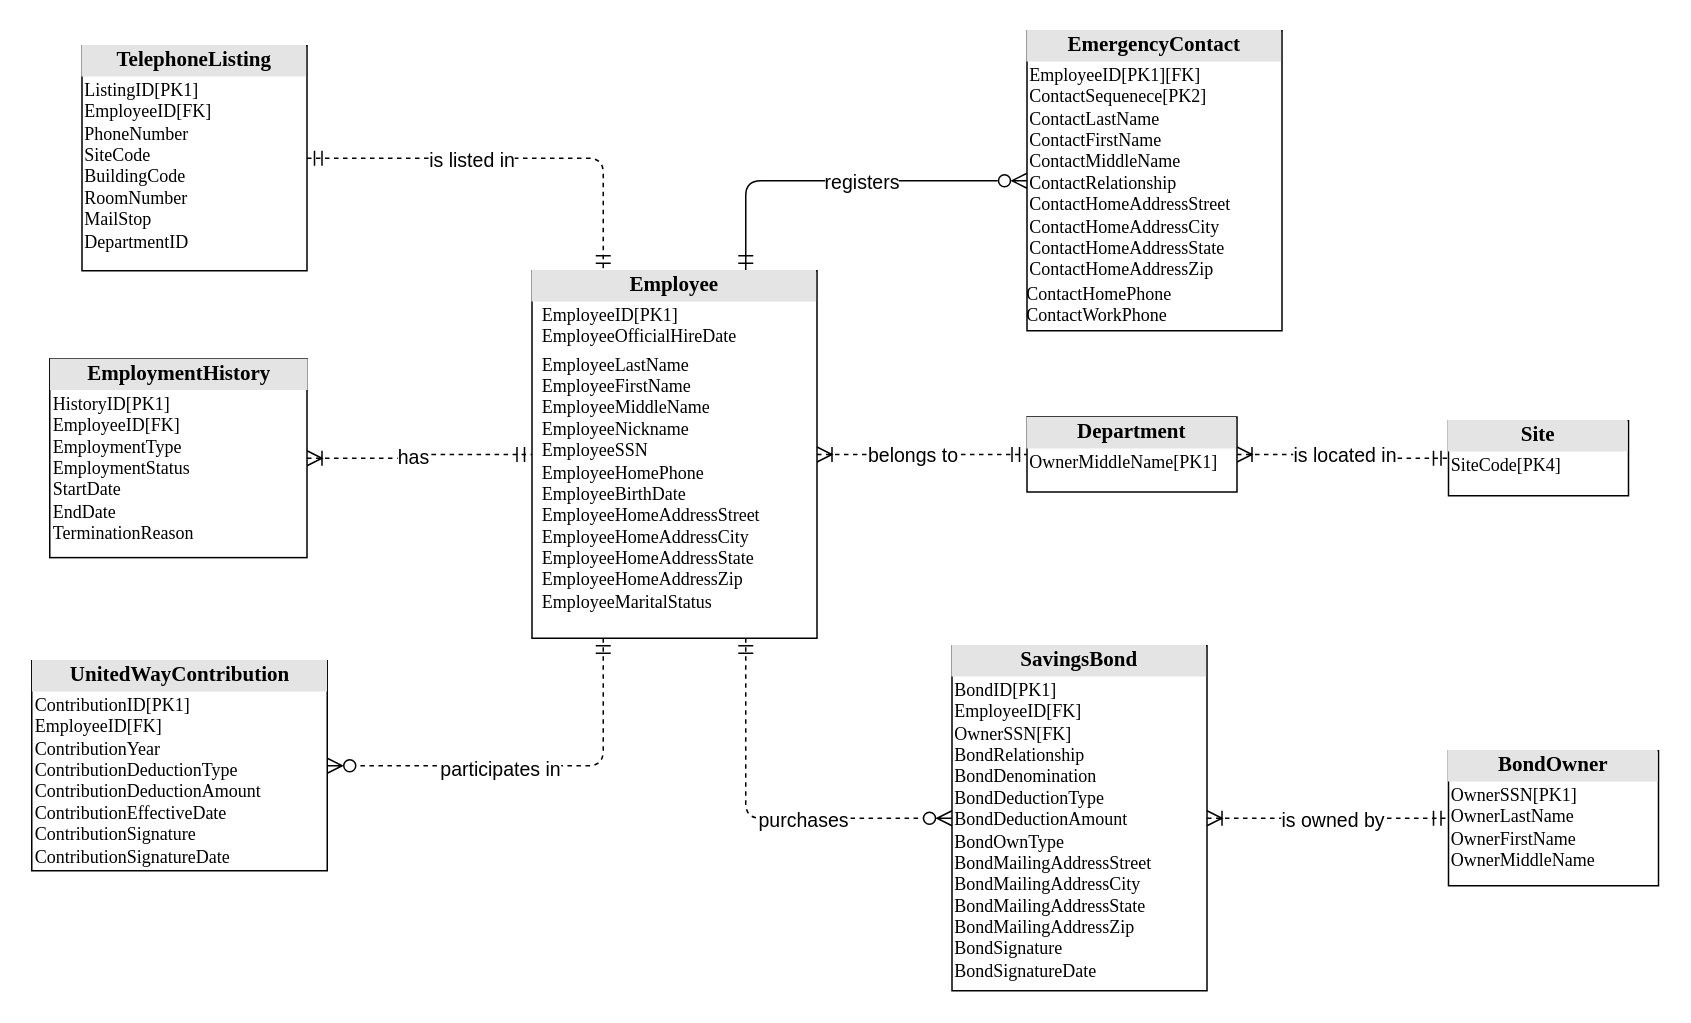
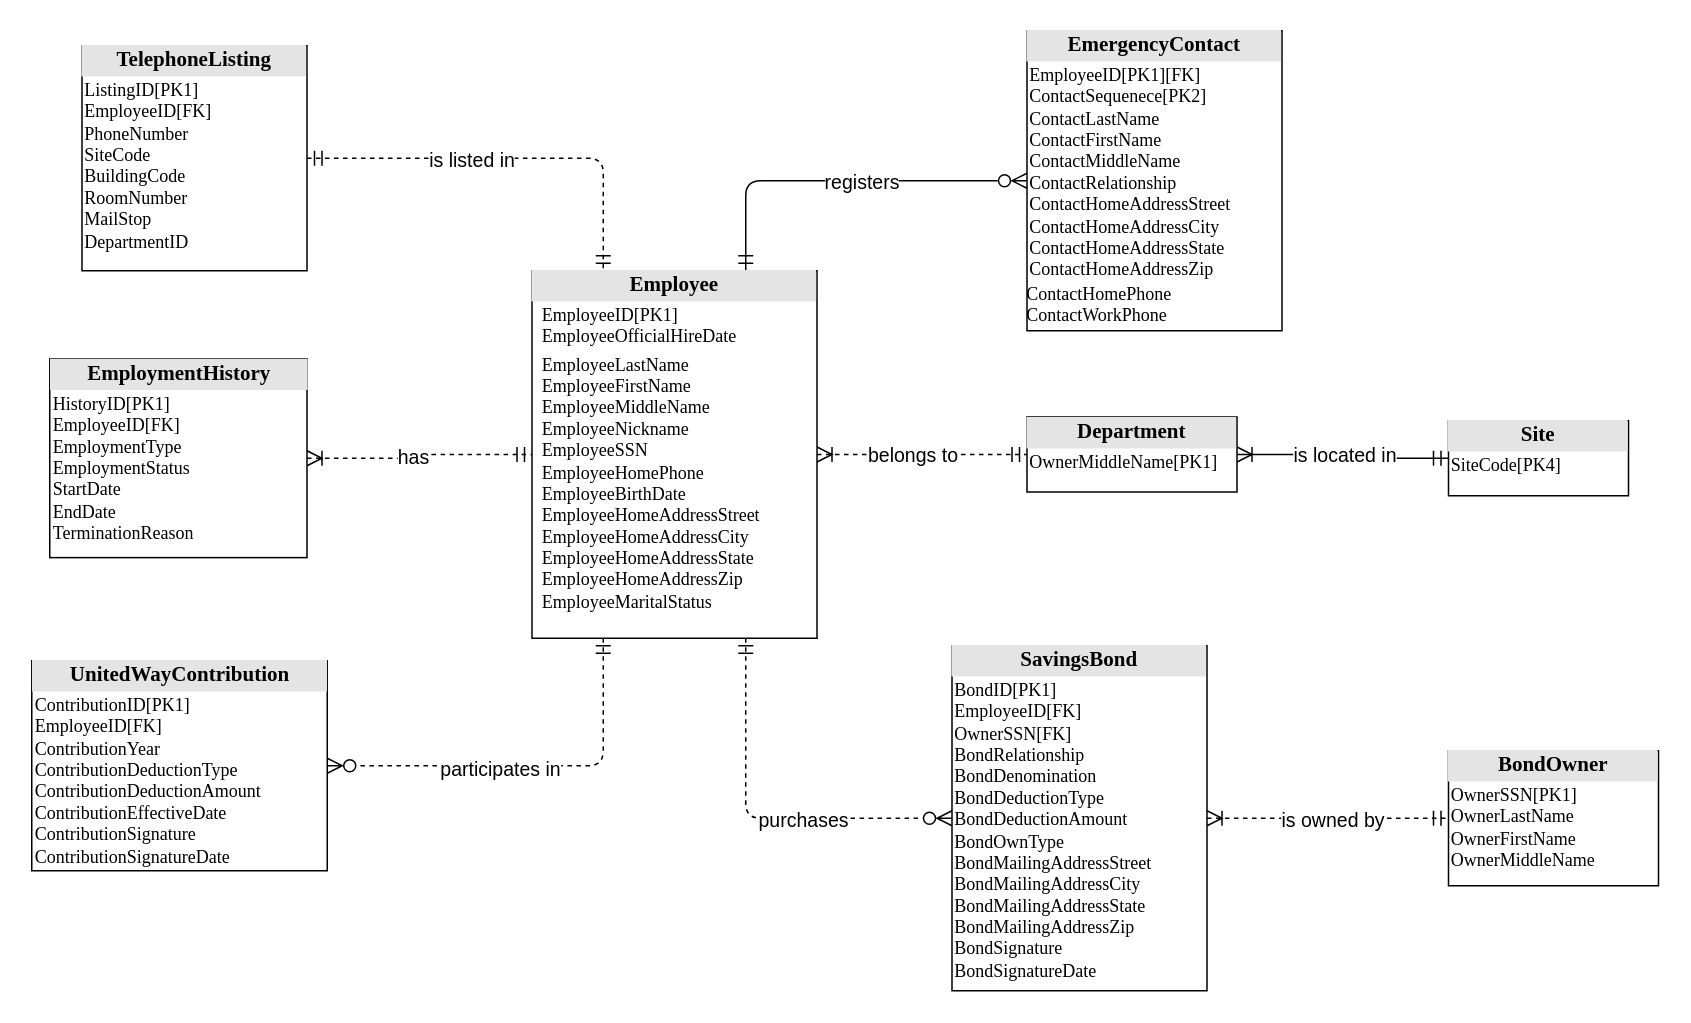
edge "Department OwnerMiddleName[PK1]" -- "Site SiteCode[PK4]": style dashed -> solid
